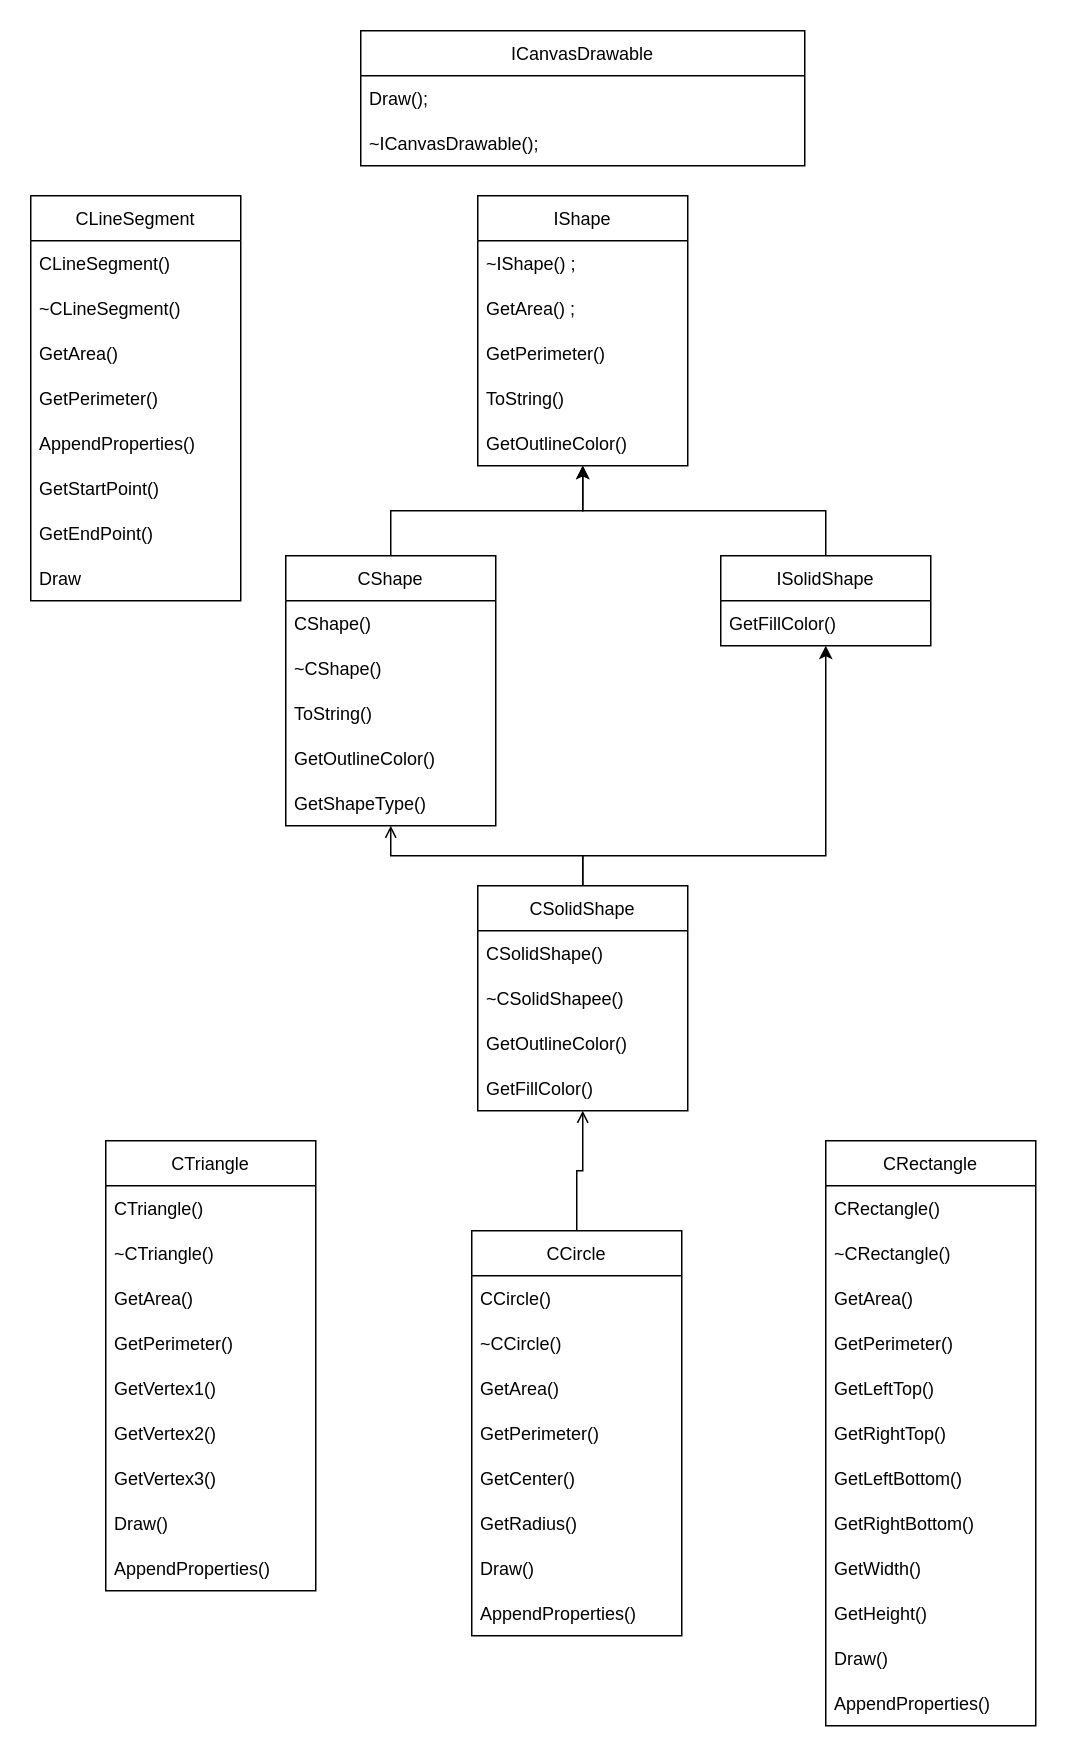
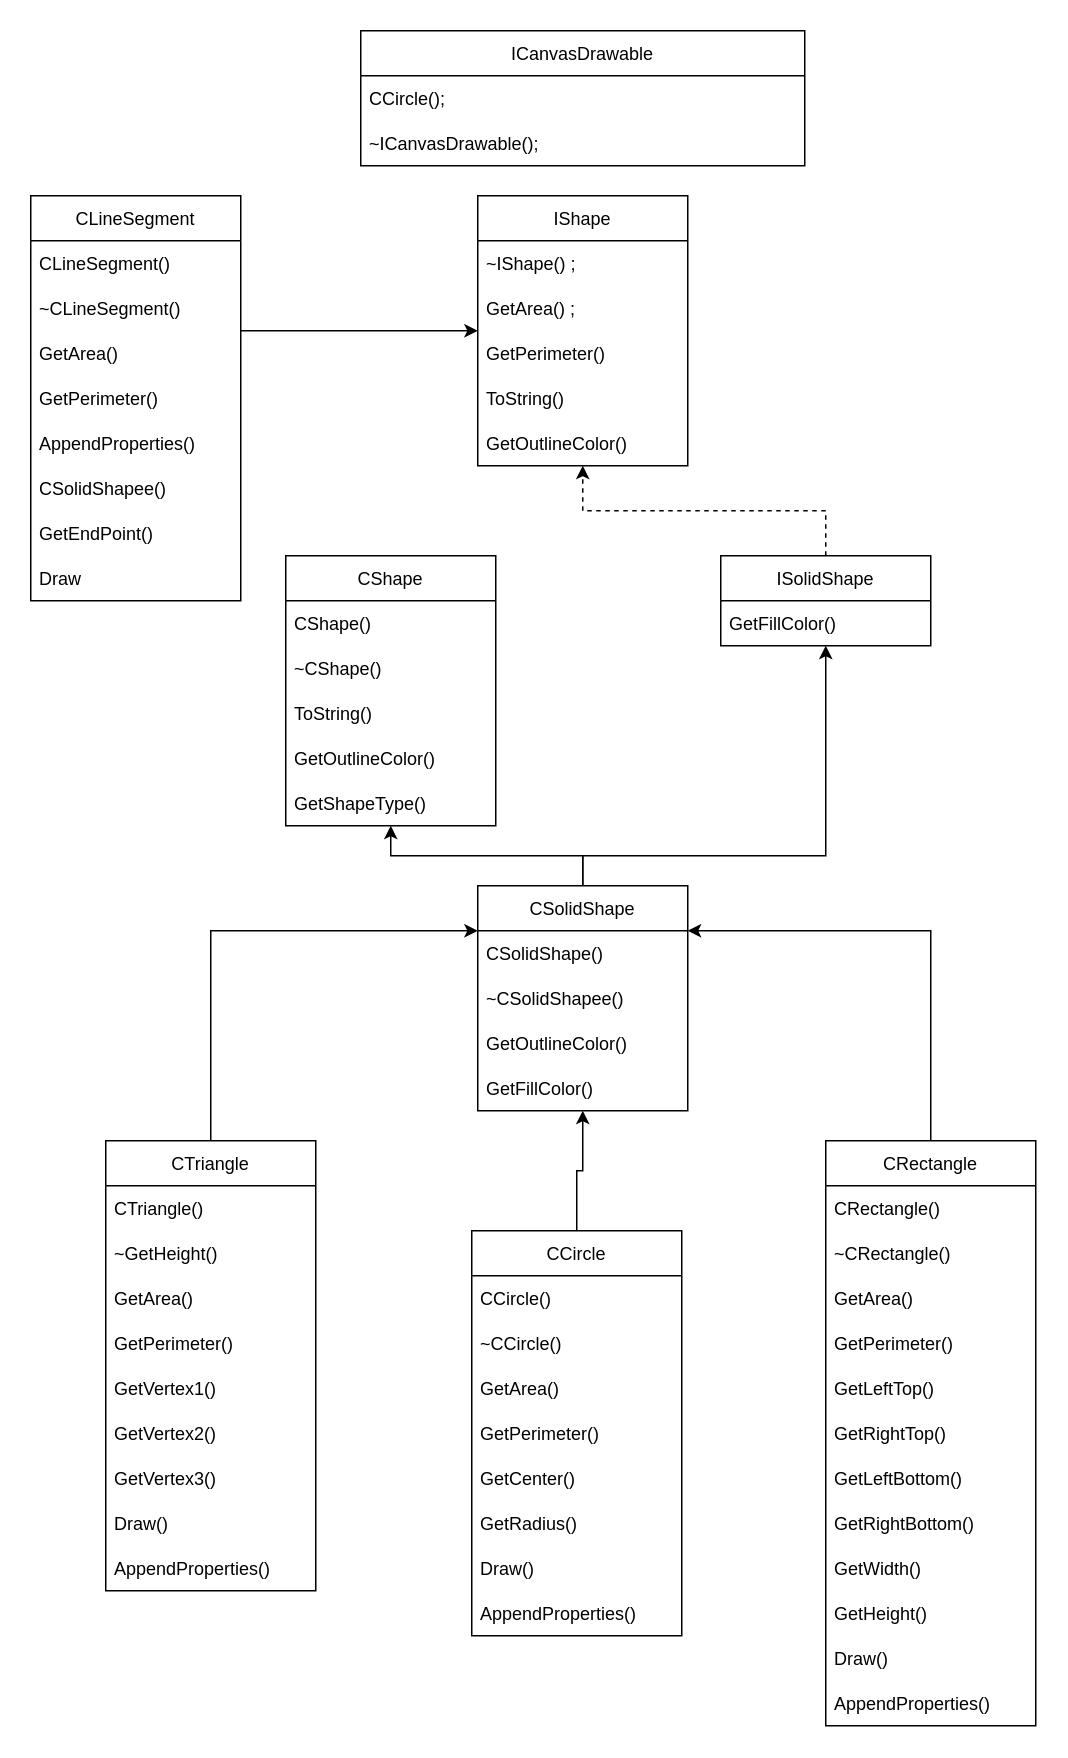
node "Draw();": label "Draw();" -> "CCircle();"
edge "CLineSegment" -> "IShape": added
node "GetStartPoint()": label "GetStartPoint()" -> "CSolidShapee()"
edge "CShape" -> "IShape": removed
edge "ISolidShape" -> "IShape": style solid -> dashed
edge "CSolidShape" -> "CShape": arrowhead open -> classic
edge "CTriangle" -> "CSolidShape": added
edge "CRectangle" -> "CSolidShape": added
edge "CCircle" -> "CSolidShape": arrowhead open -> classic
node "~CTriangle()": label "~CTriangle()" -> "~GetHeight()"
